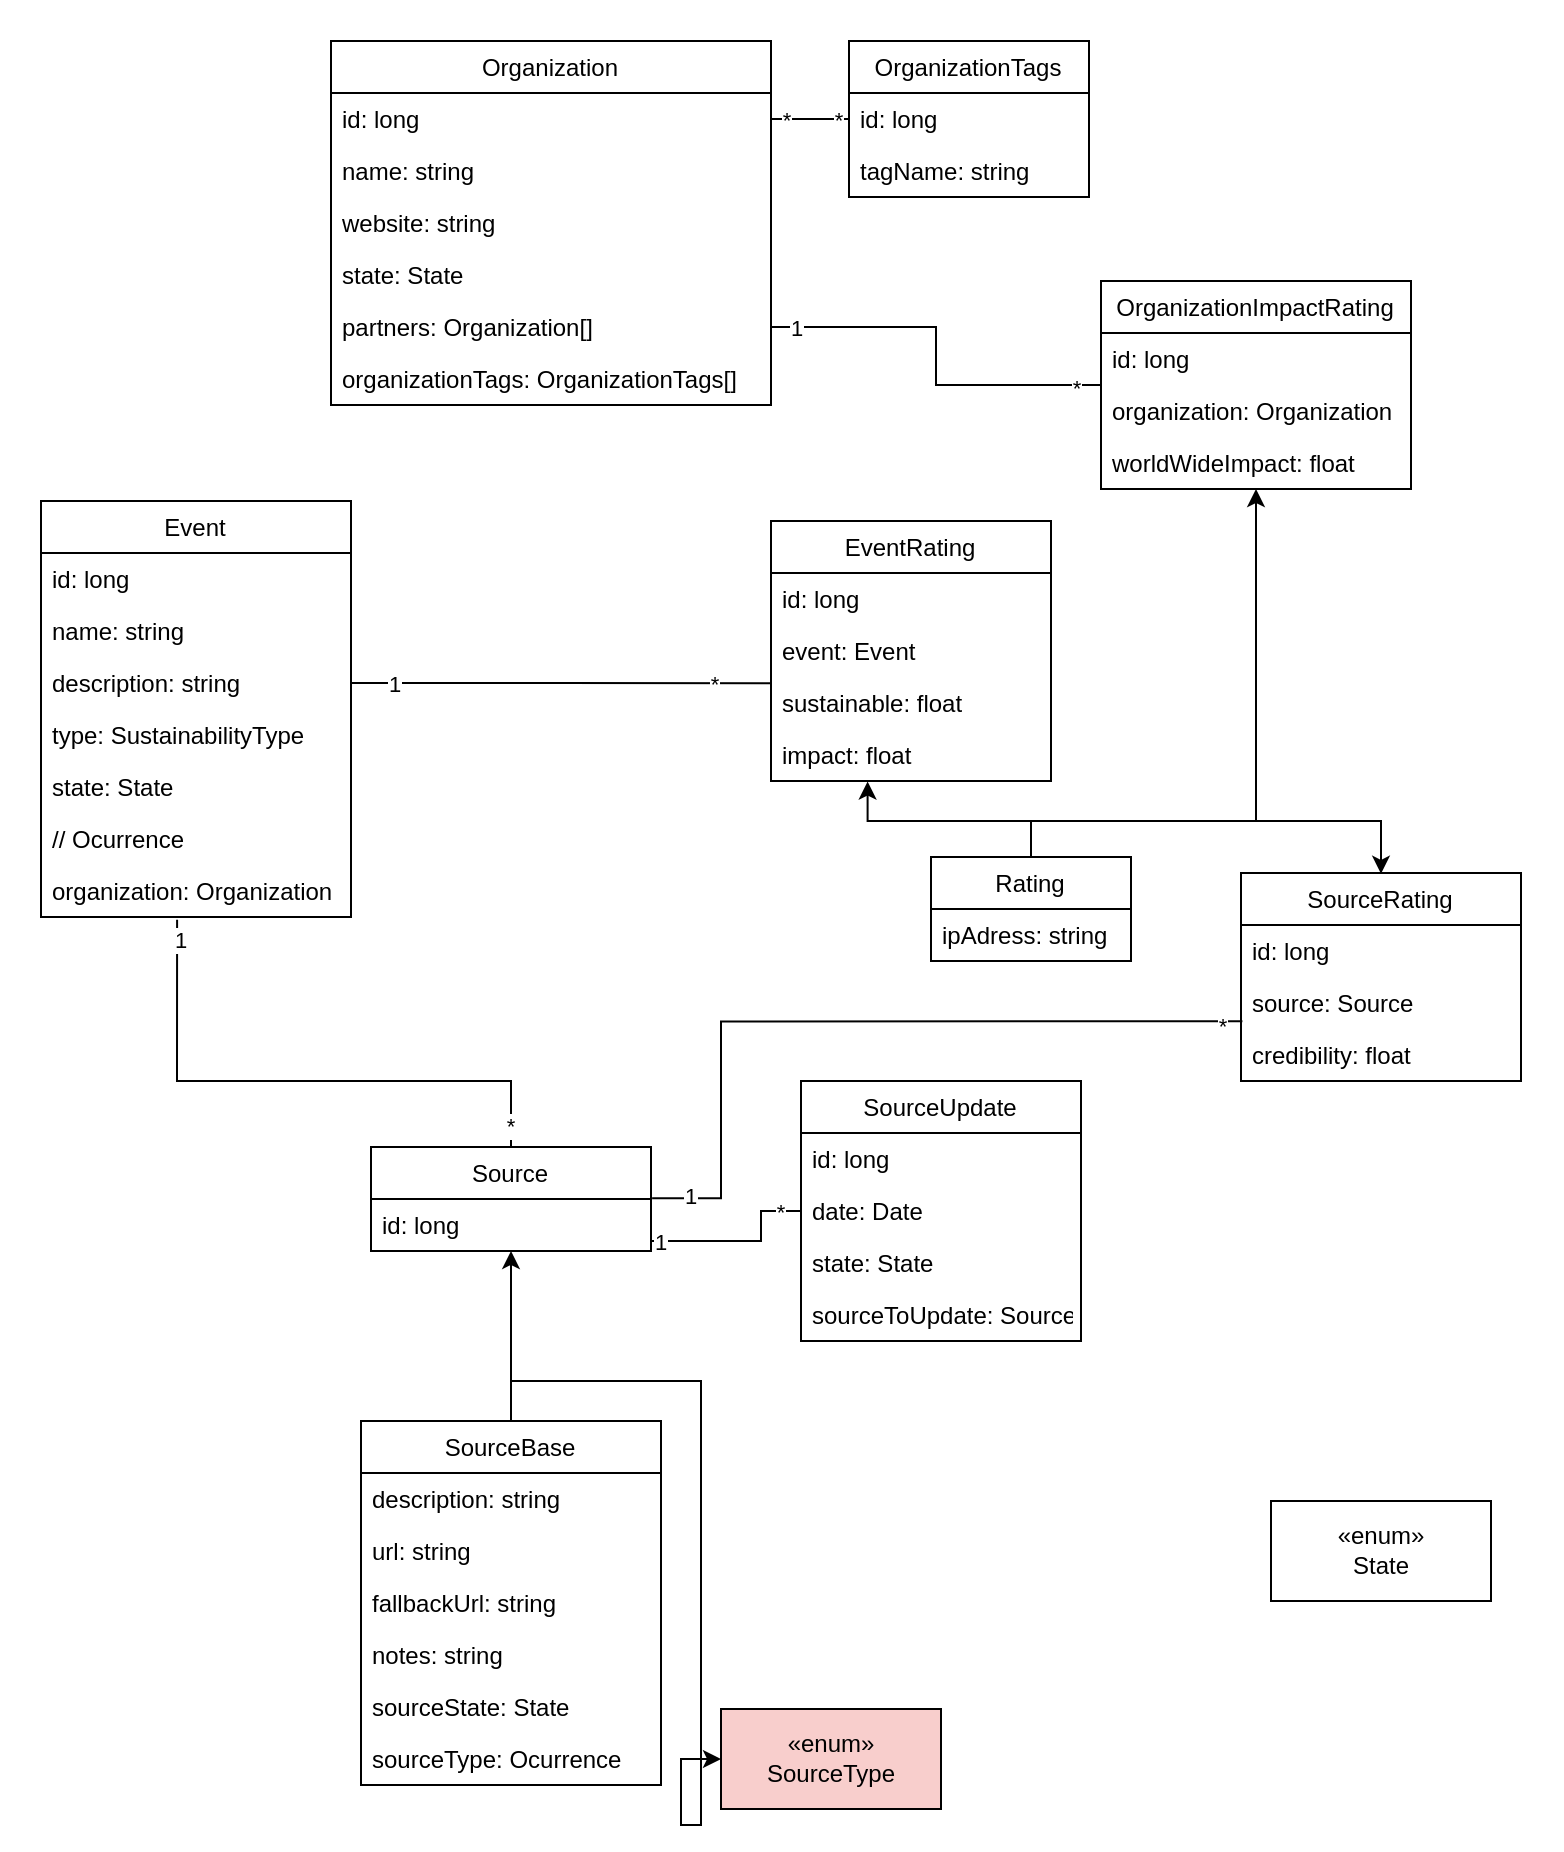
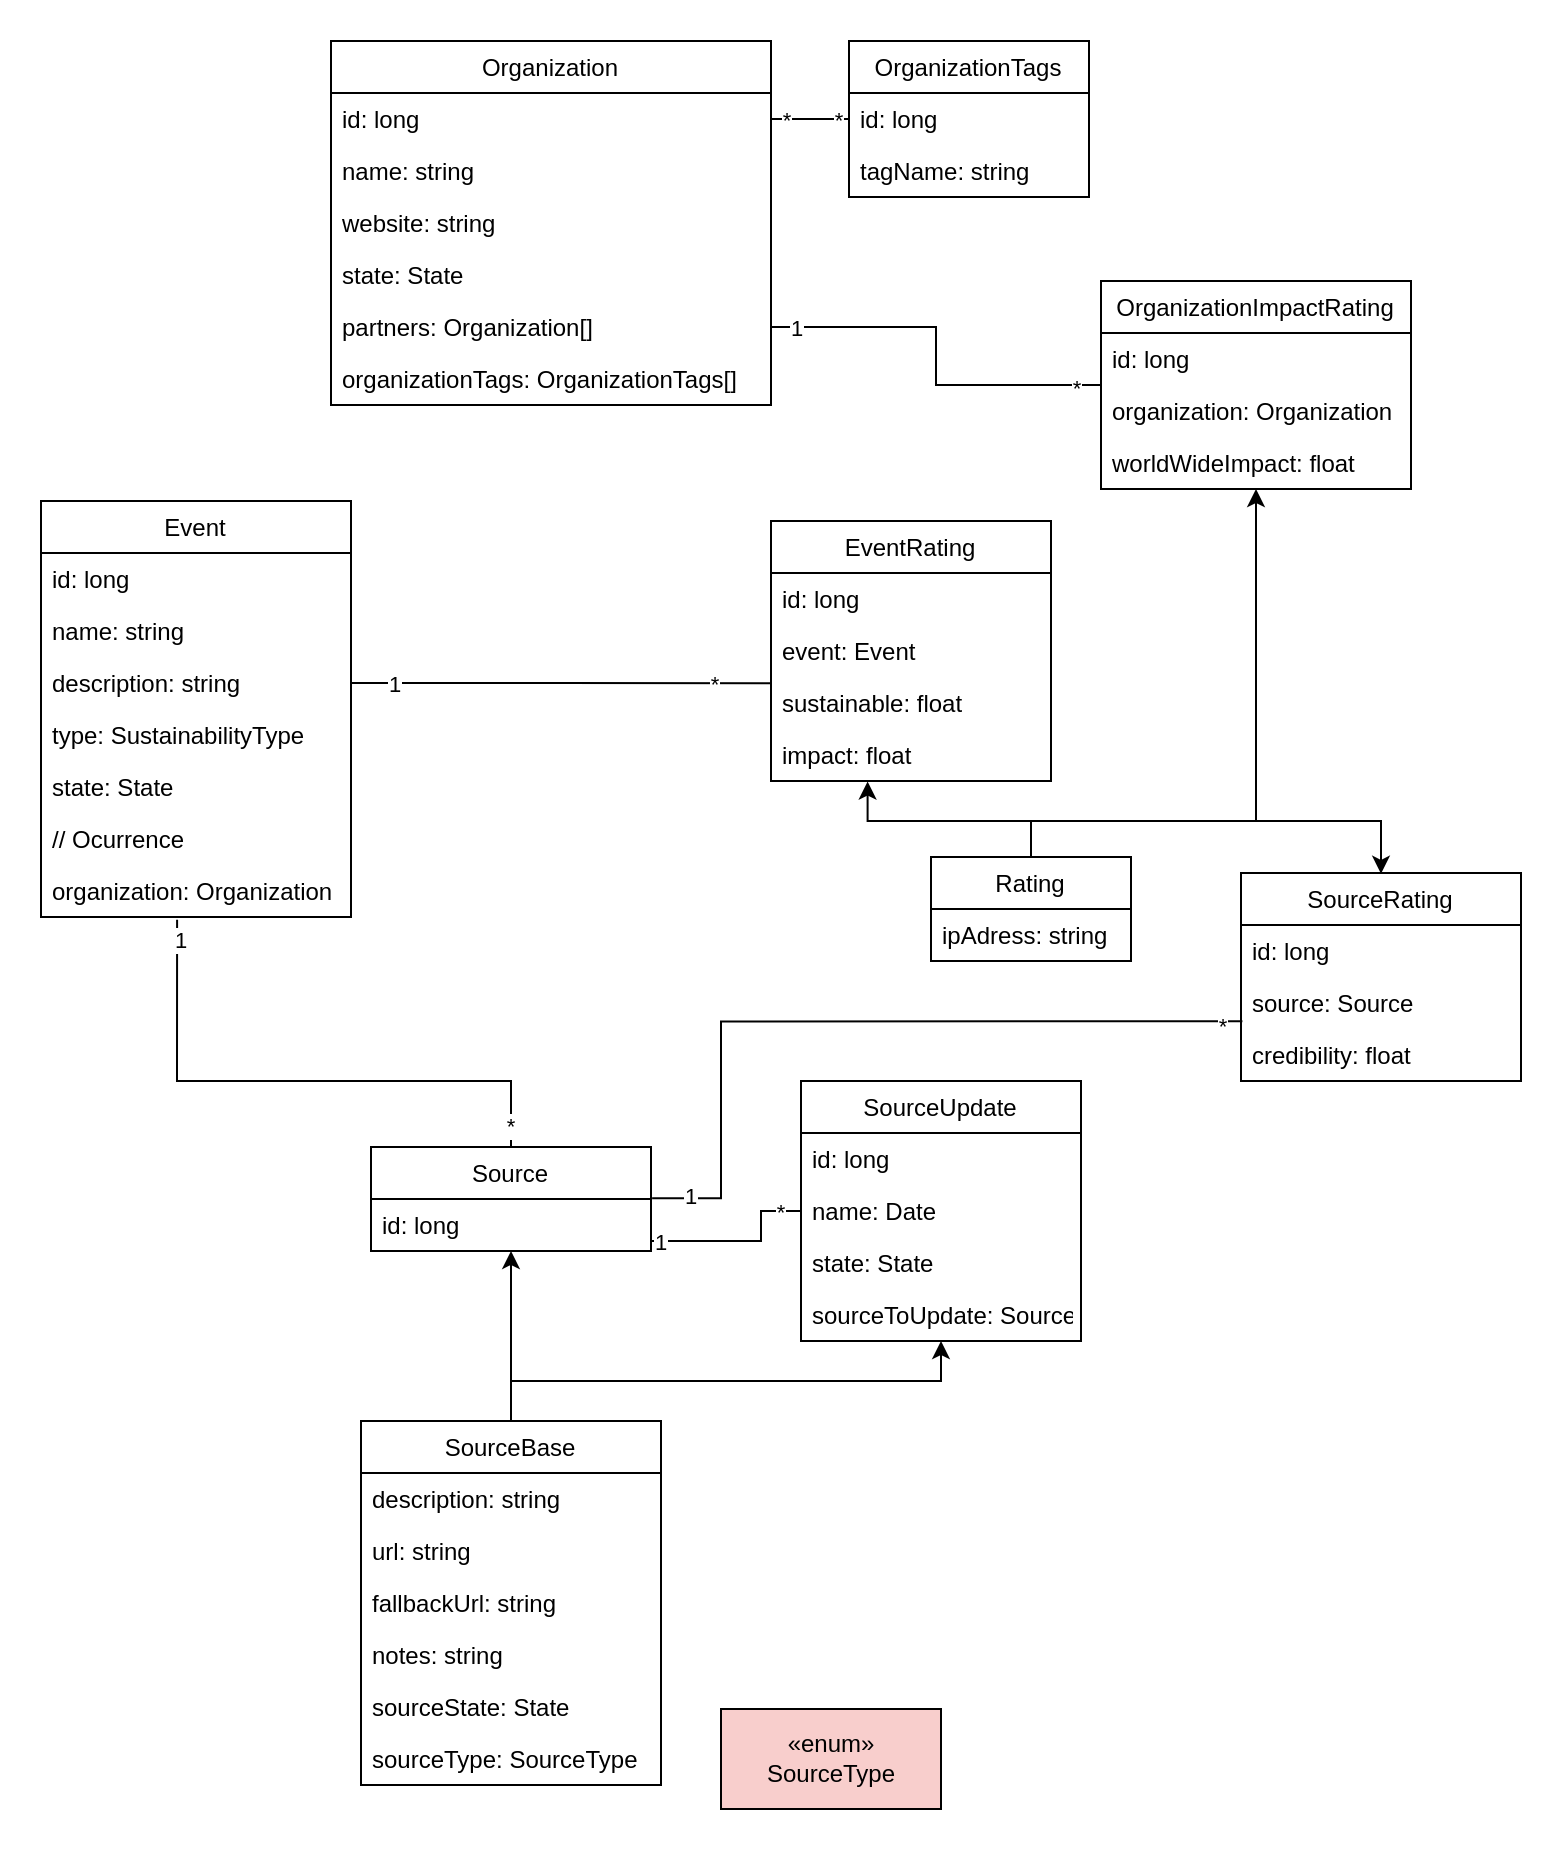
node "date: Date": label "date: Date" -> "name: Date"
node "«enum» State": removed
edge "SourceBase" -> "«enum» SourceType": now "SourceBase" -> "SourceUpdate"
node "sourceType: Ocurrence": label "sourceType: Ocurrence" -> "sourceType: SourceType"
